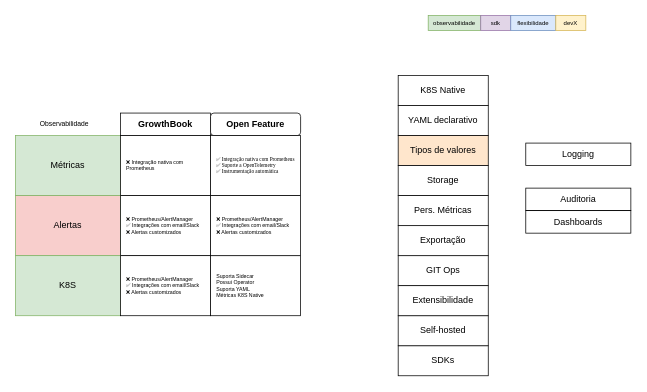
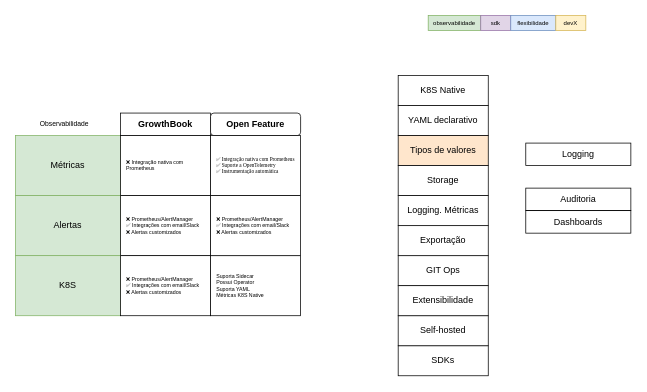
node "Pers. Métricas": label "Pers. Métricas" -> "Logging. Métricas"
node "Alertas": fillcolor #f8cecc -> #d5e8d4
